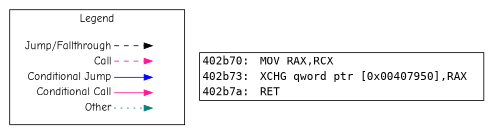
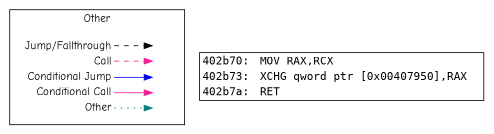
cluster "Legend": label "Legend" -> "Other"
